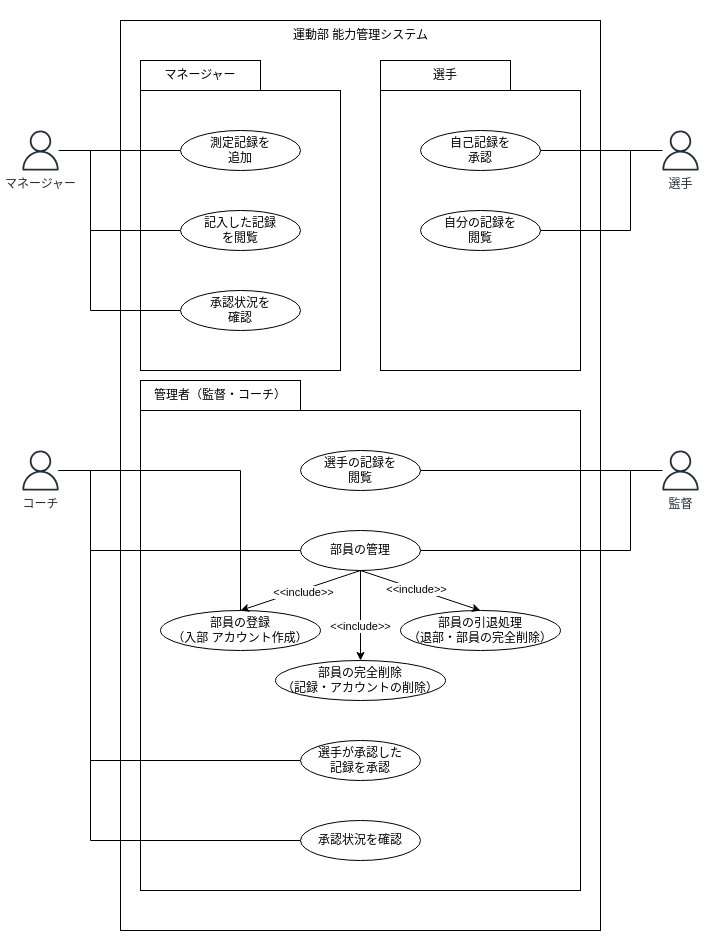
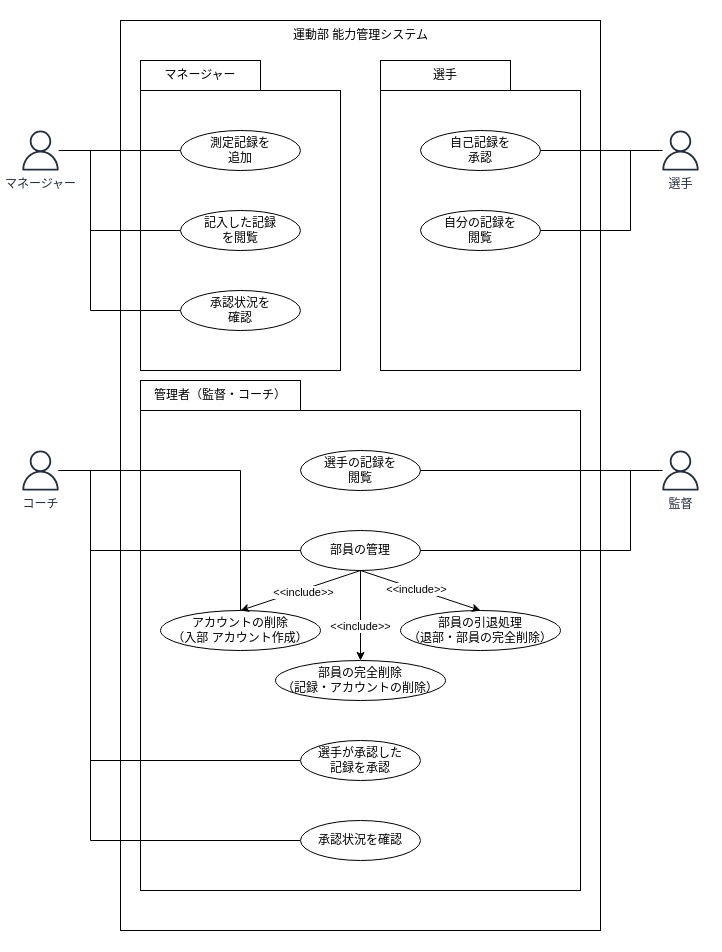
node "部員の登録 （入部 アカウント作成）": label "部員の登録 （入部 アカウント作成）" -> "アカウントの削除 （入部 アカウント作成）"
